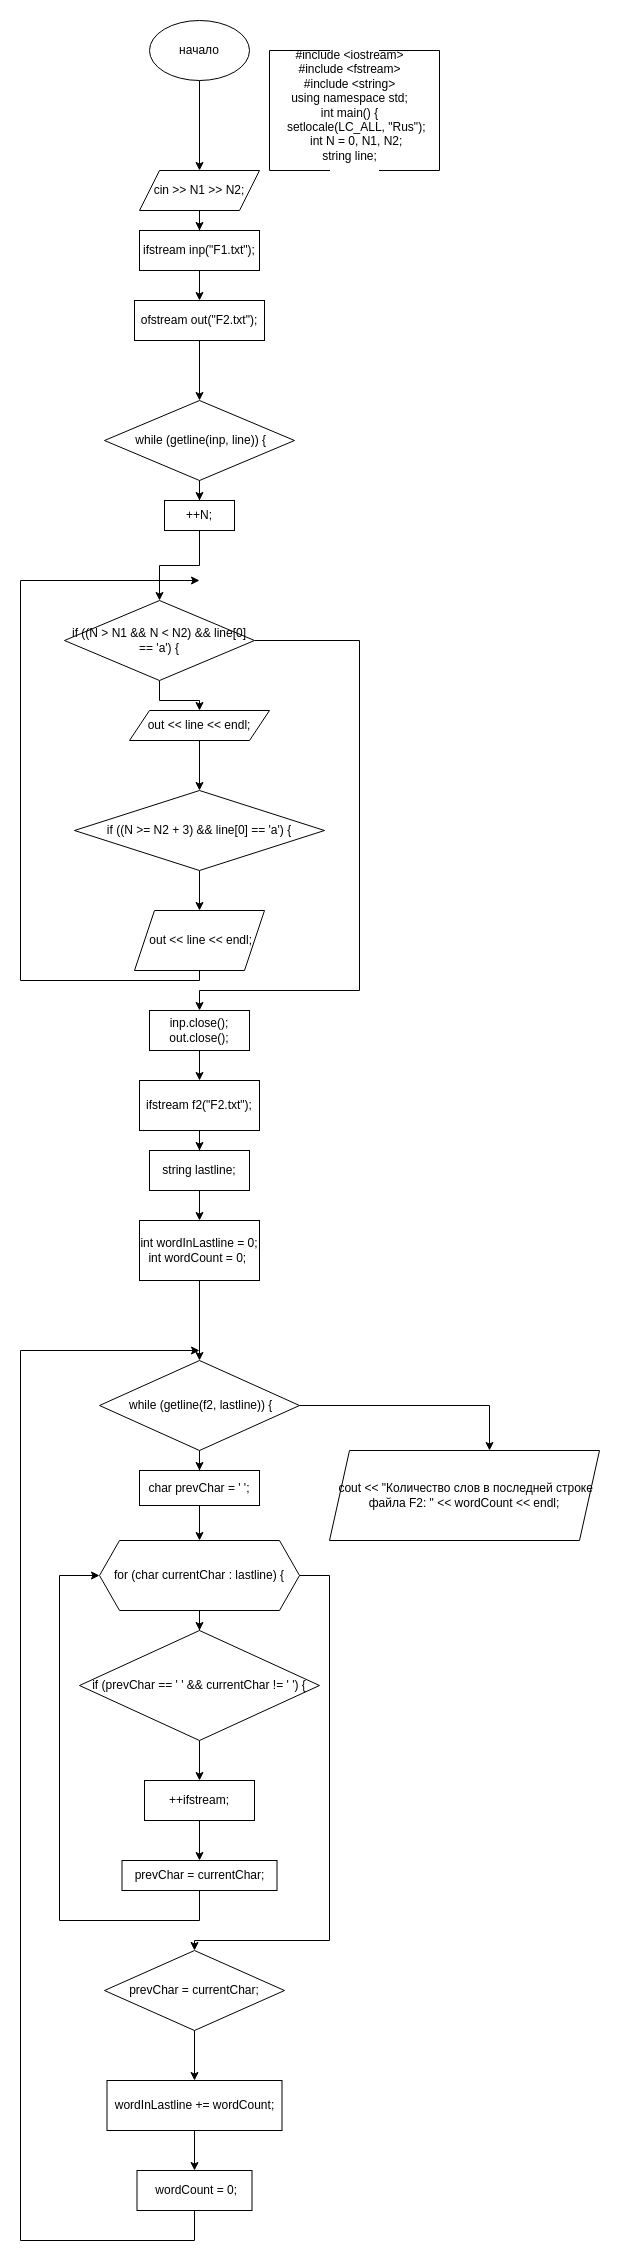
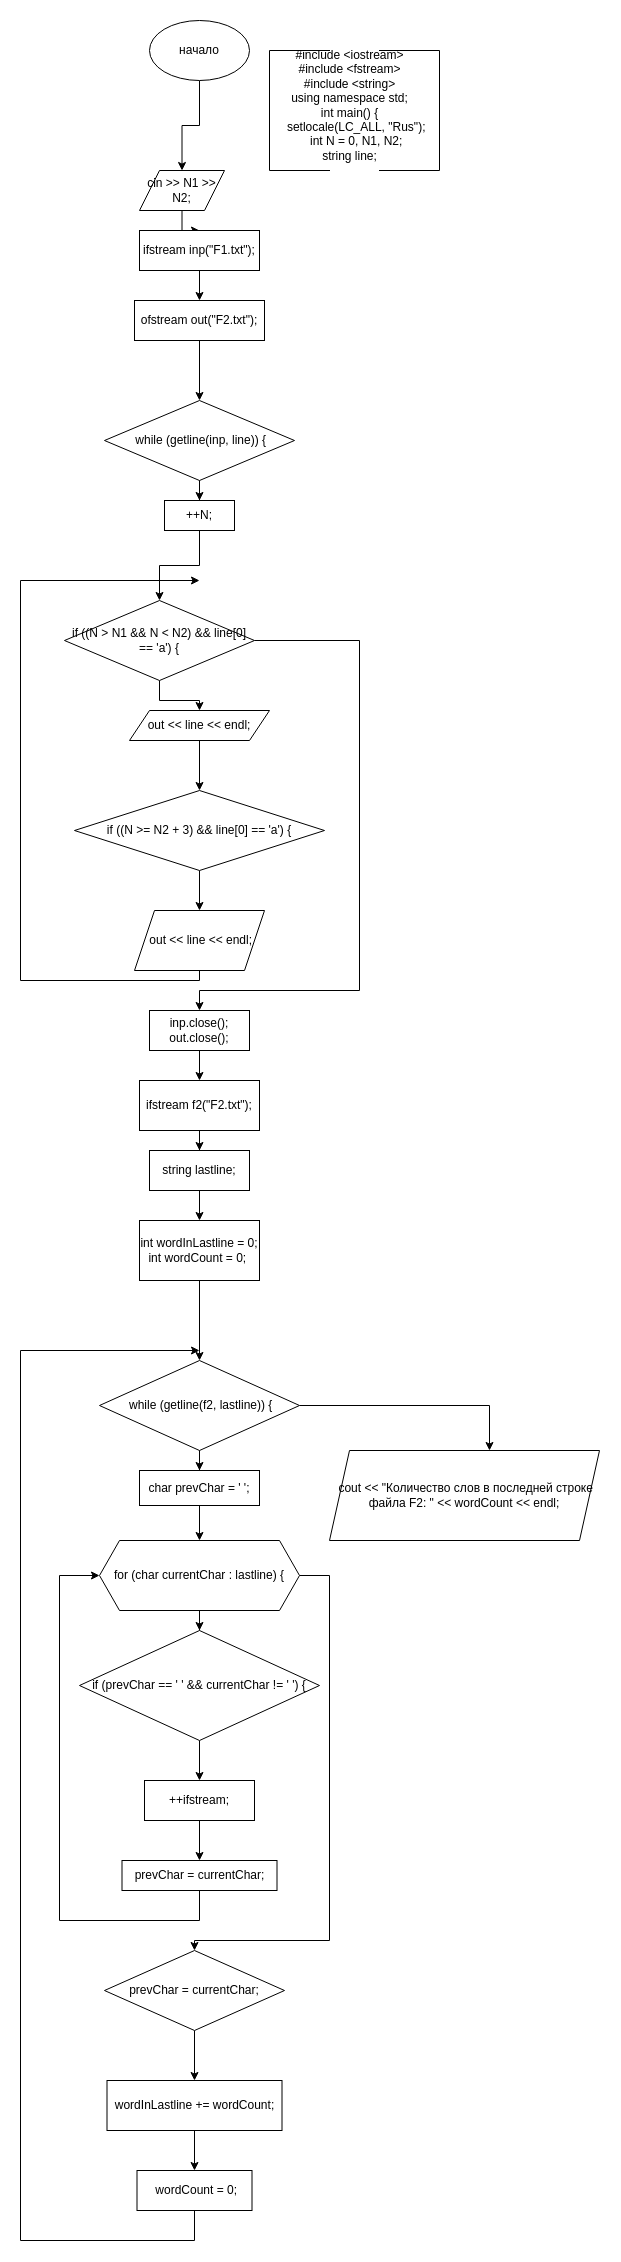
node "cin >> N1 >> N2;": size 120x40 -> 85x40
